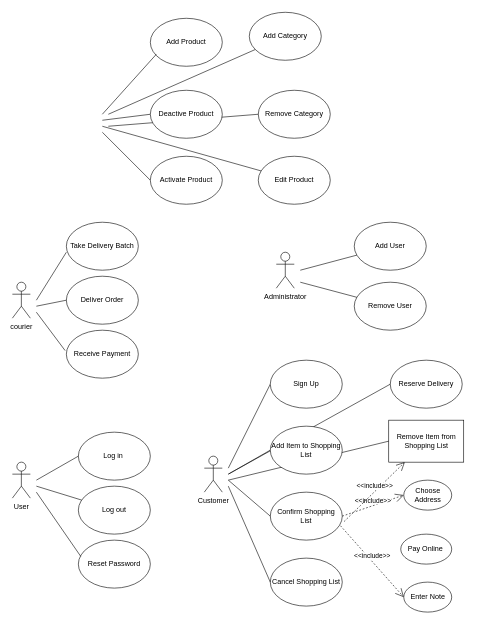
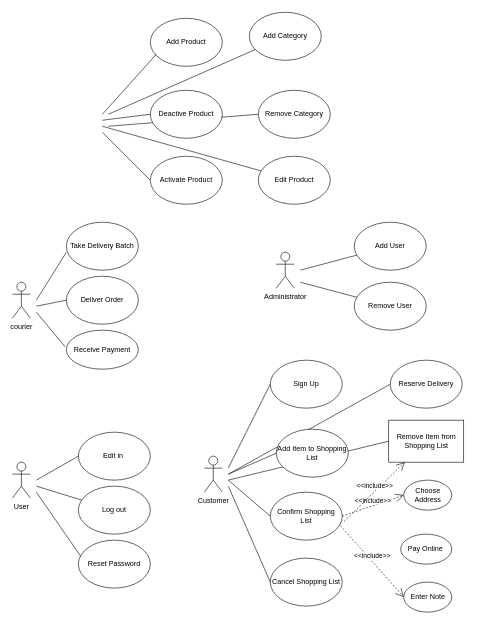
node "Receive Payment": size 72x48 -> 72x39
node "Add Item to Shopping List": moved (306, 450) -> (312, 453)
node "Log in": label "Log in" -> "Edit in"
